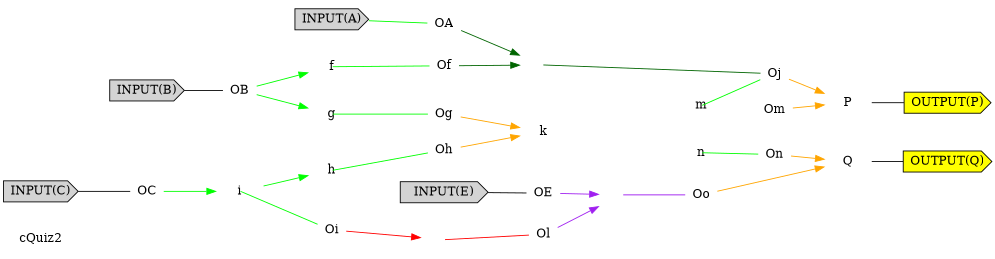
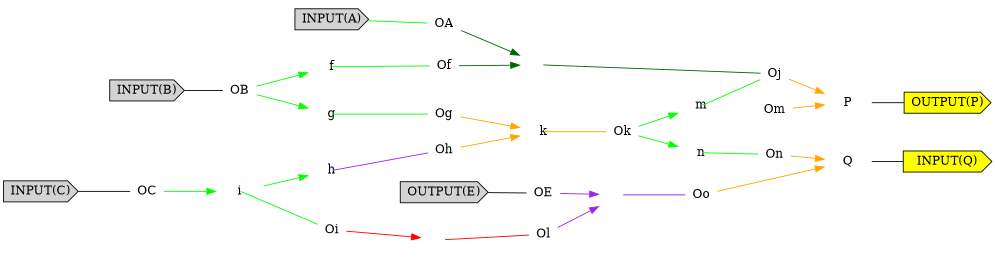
node "Ok": added
edge "Oh" -- "h": color green -> purple
node "OUTPUT(Q)": label "OUTPUT(Q)" -> "INPUT(Q)"
node "INPUT(E)": label "INPUT(E)" -> "OUTPUT(E)"
node "cQuiz2": removed
